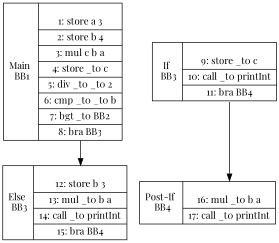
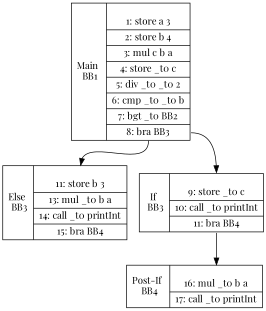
edge "Main" -> "If": added
node "Else": text "12: store b 3" -> "11: store b 3"
